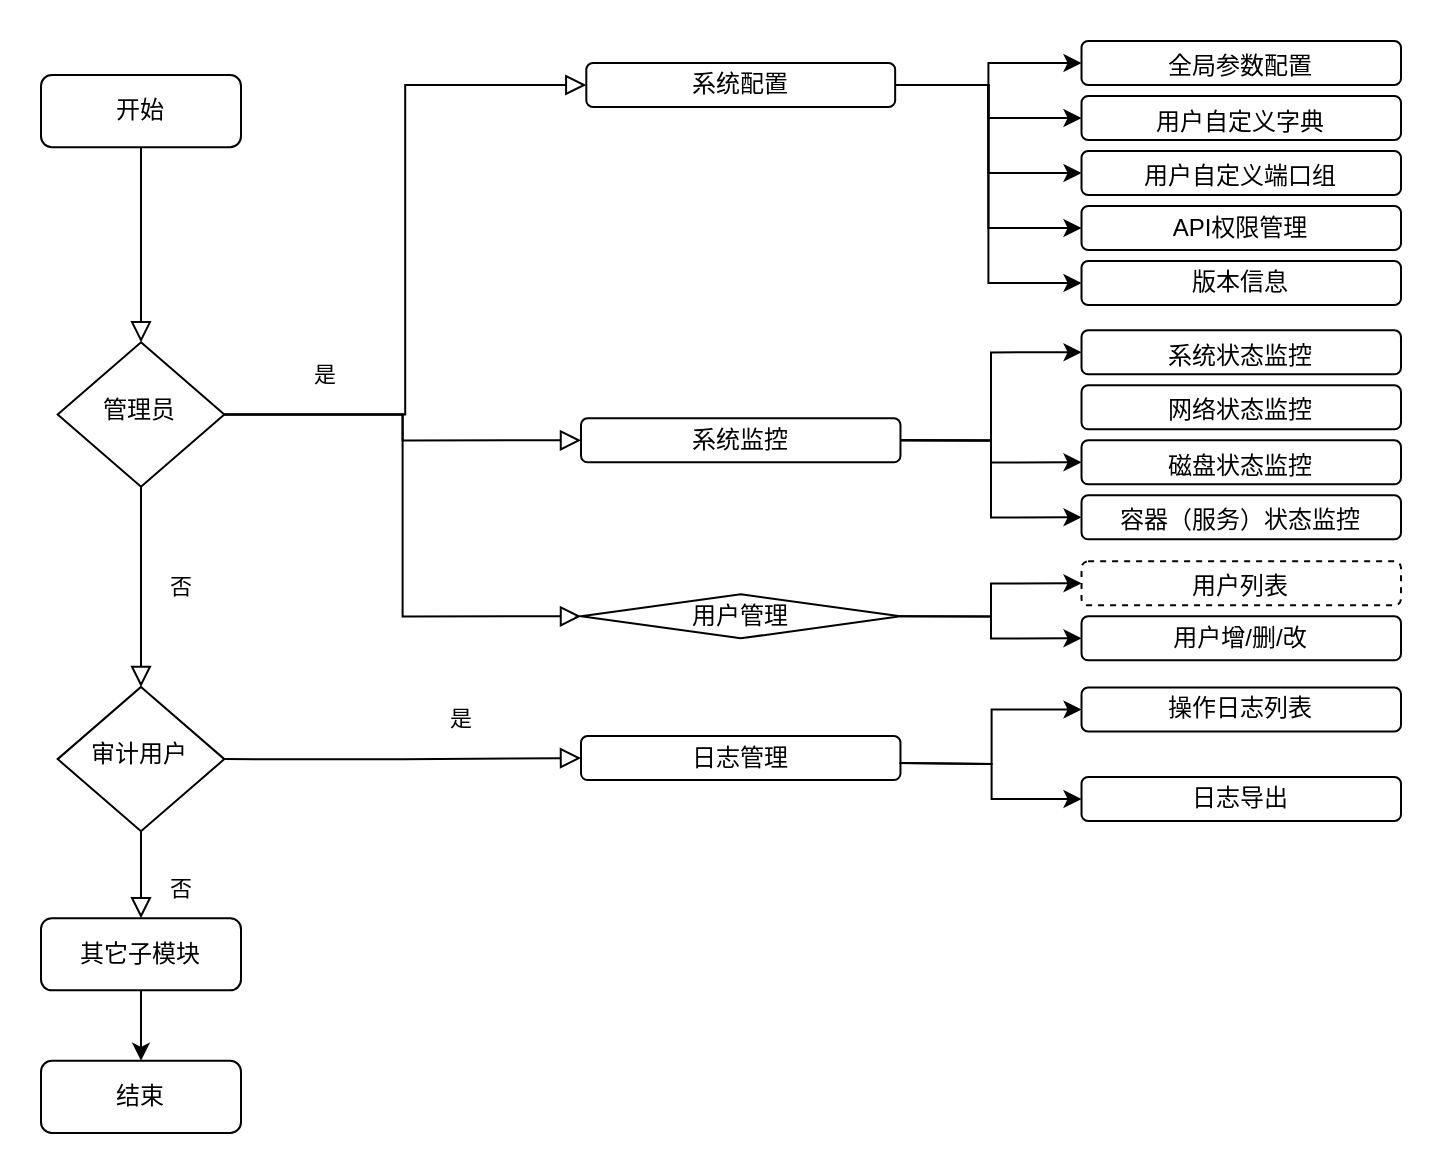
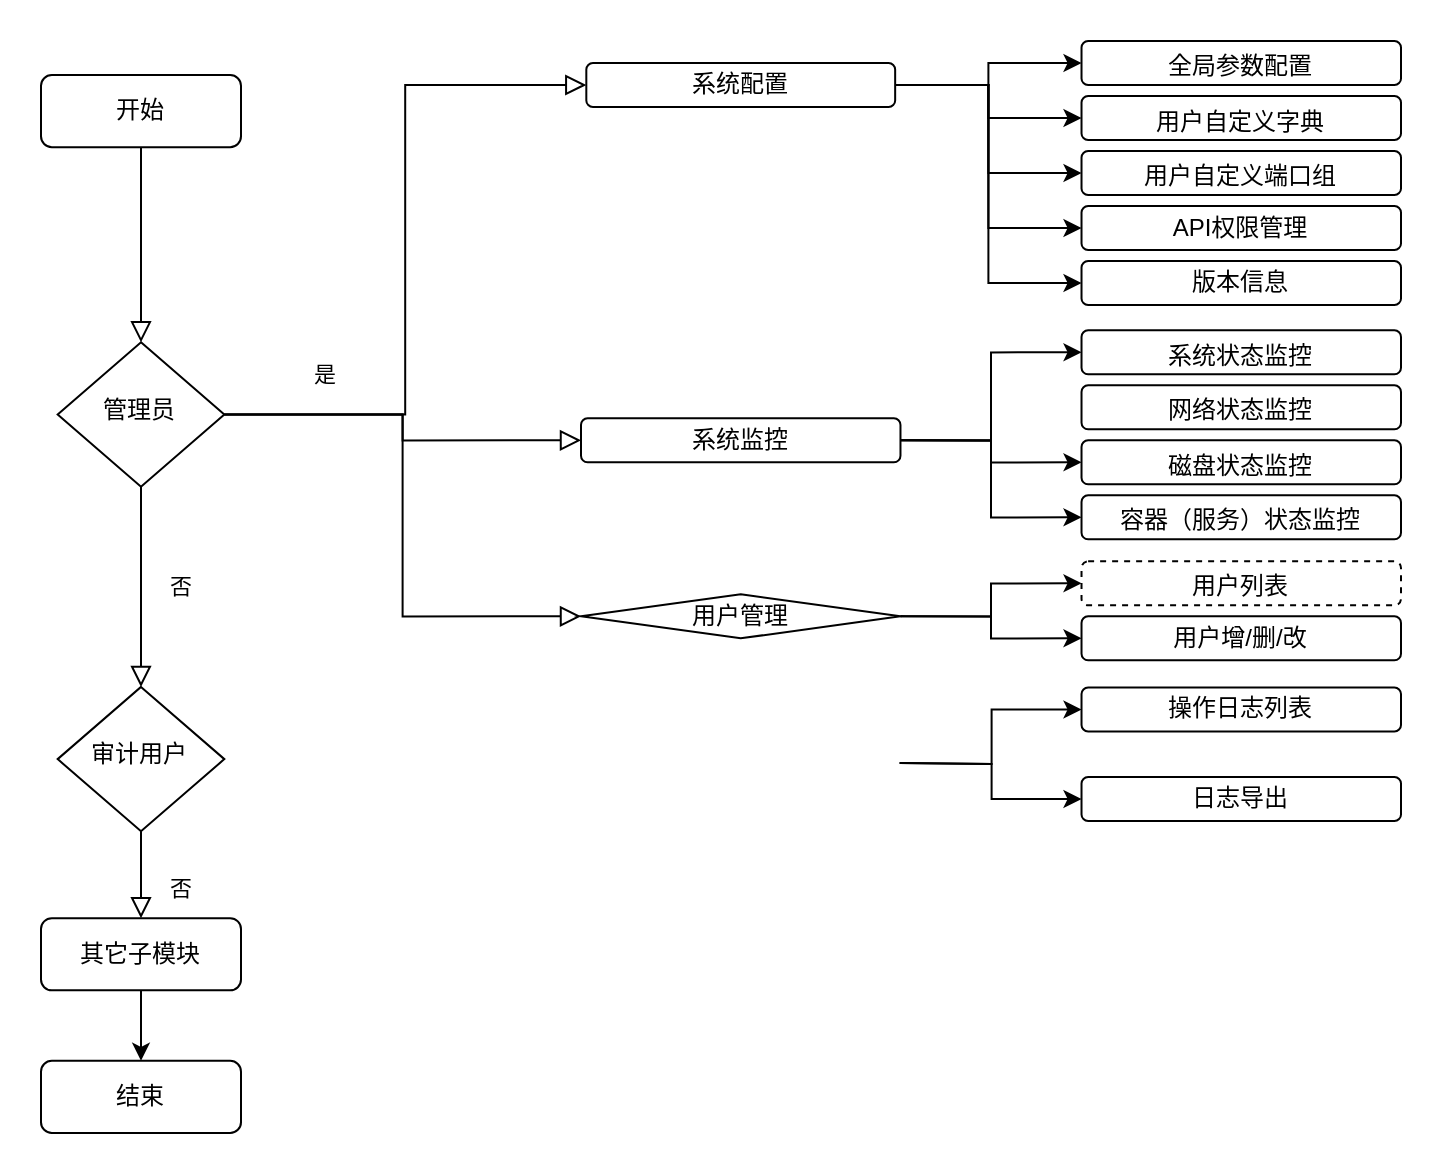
node "日志管理": removed
edge "审计用户" -> "日志管理": removed, label "是"
